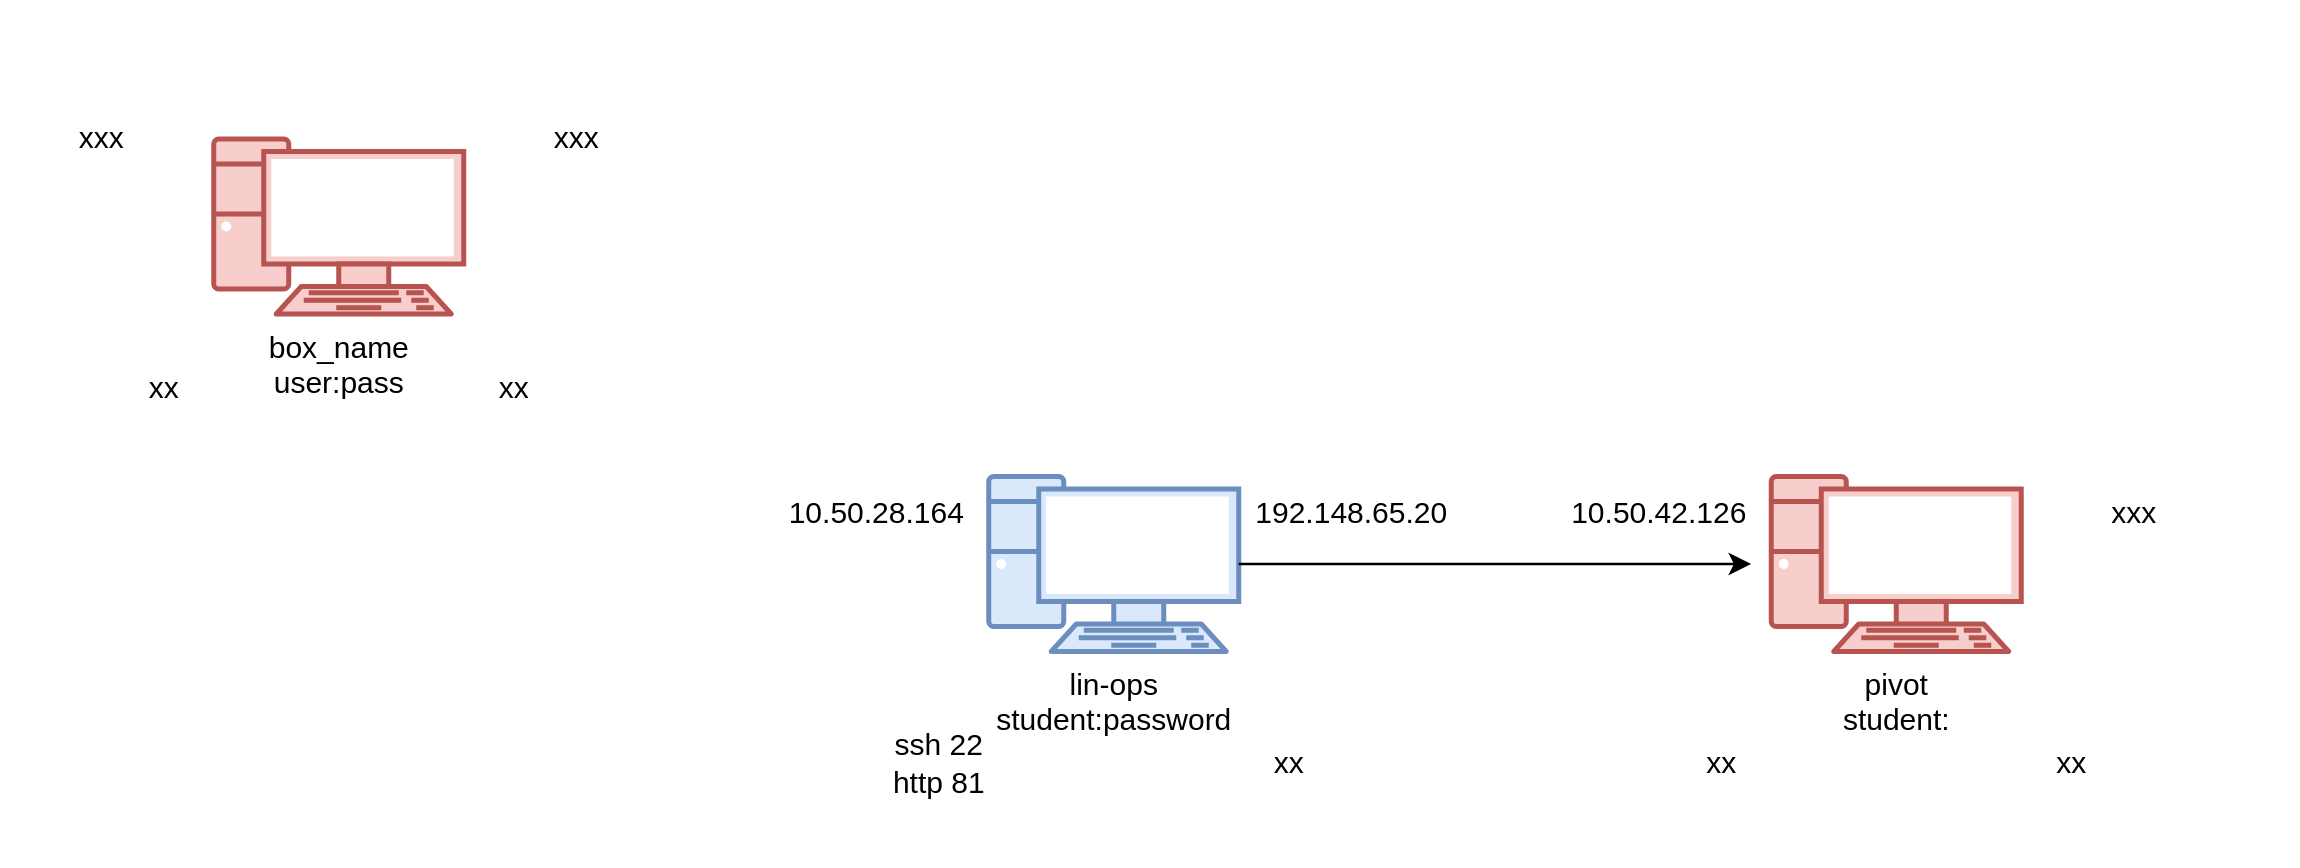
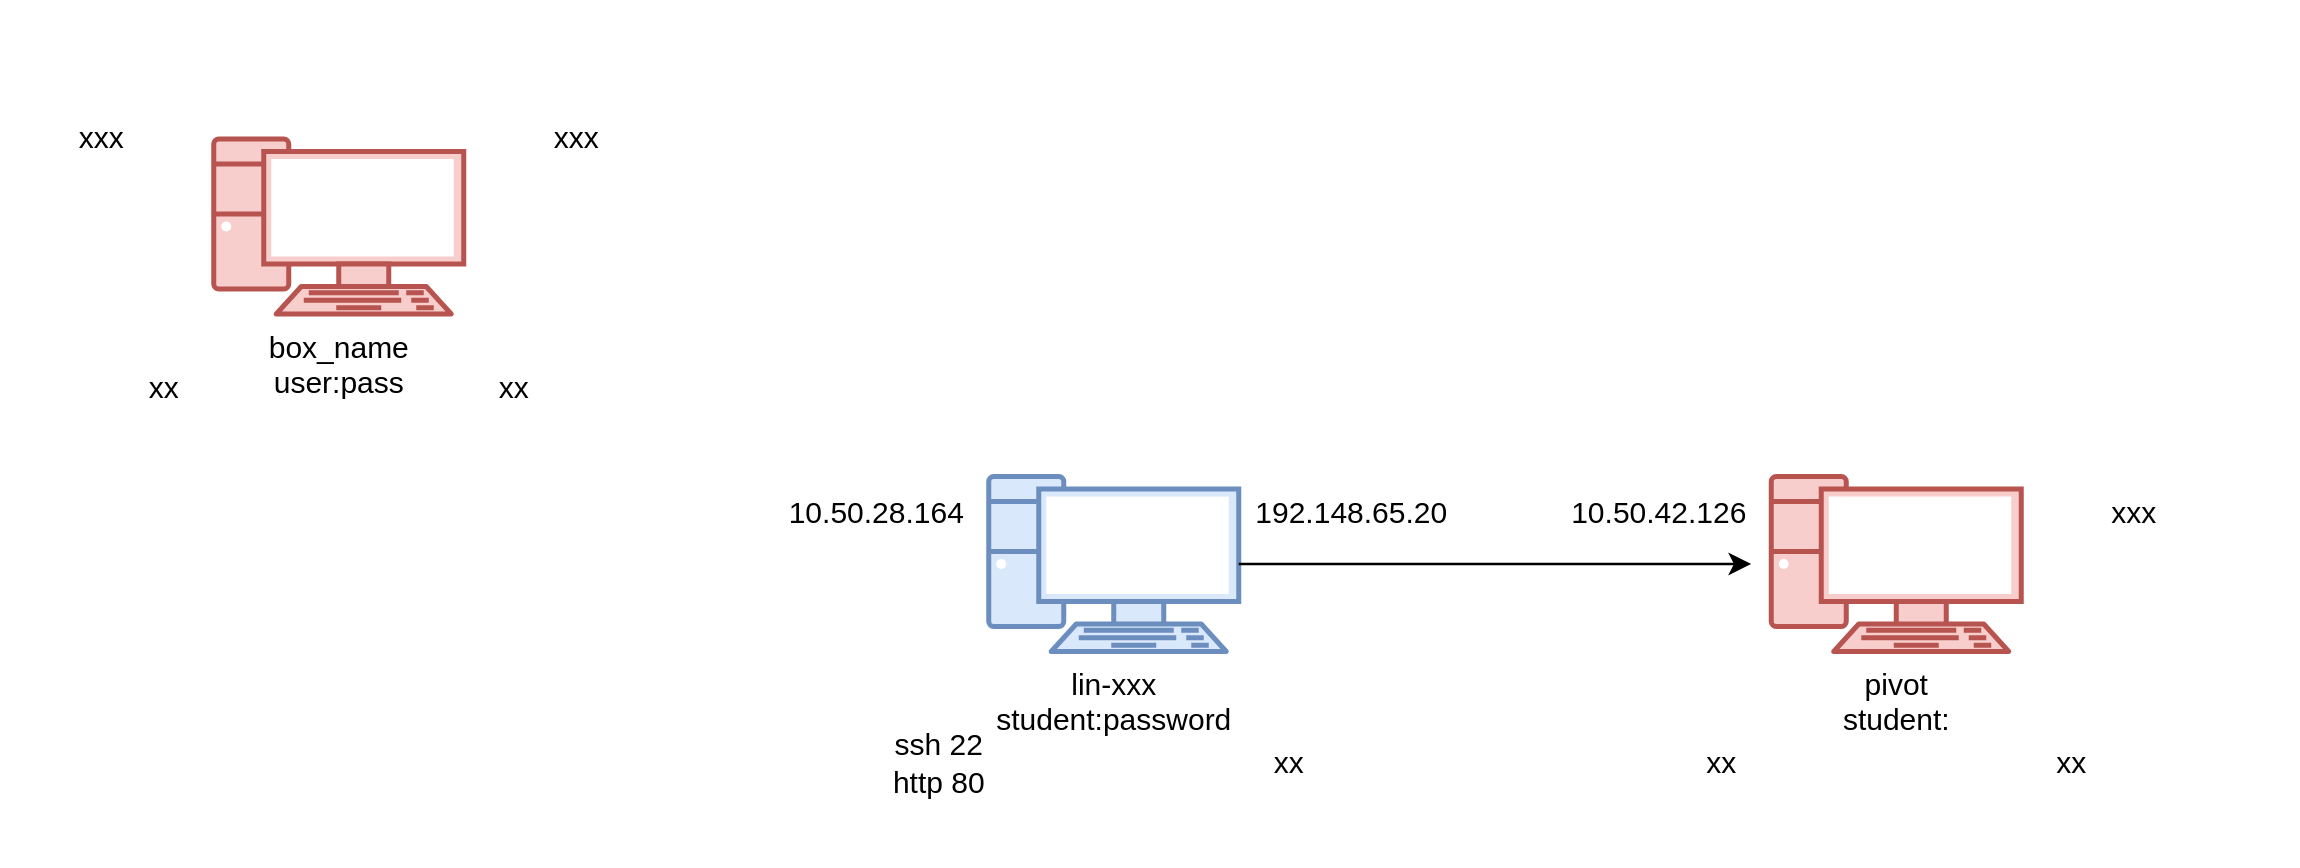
node "lin-ops student:password": label "lin-ops student:password" -> "lin-xxx student:password"
node "ssh 22 http 81": label "ssh 22 http 81" -> "ssh 22 http 80"
